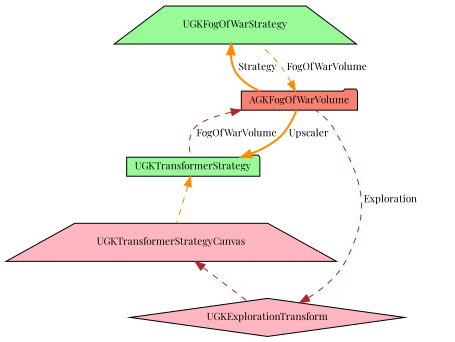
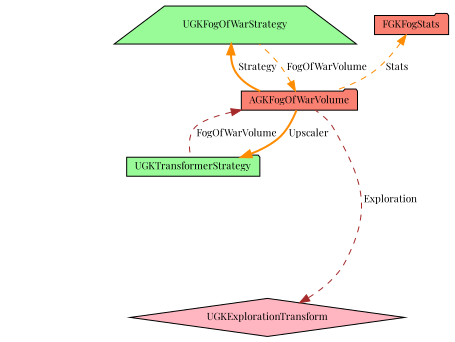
node "FGKFogStats": added
node "UGKTransformerStrategyCanvas": removed
